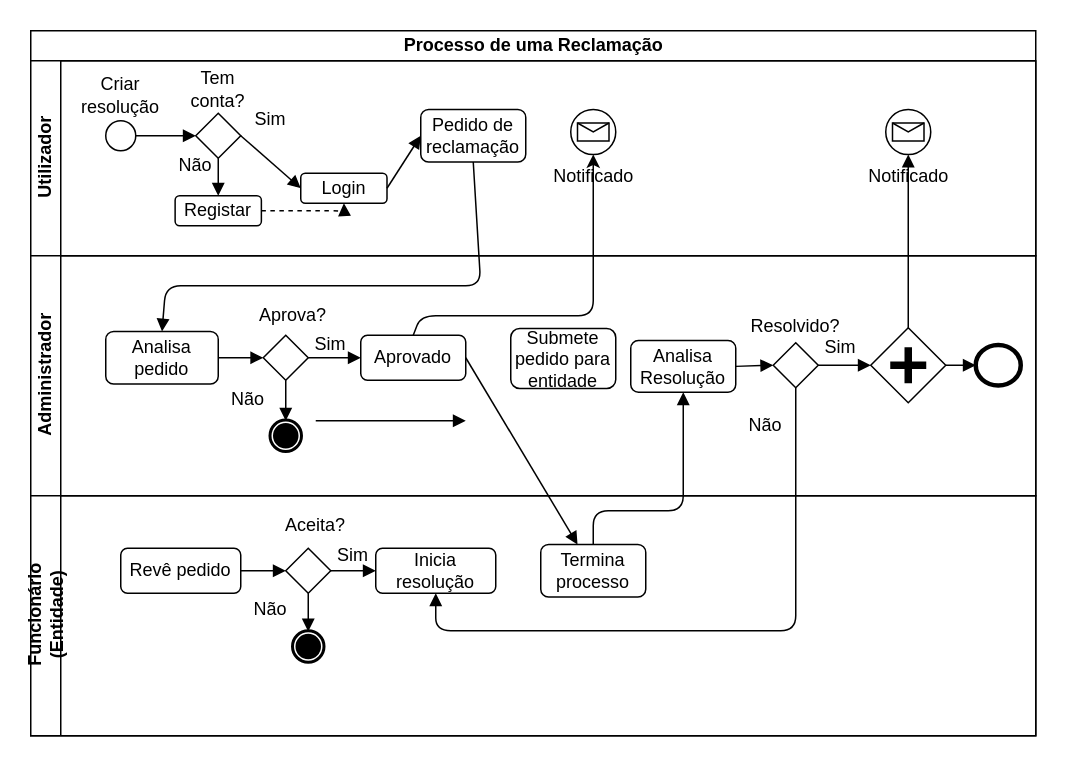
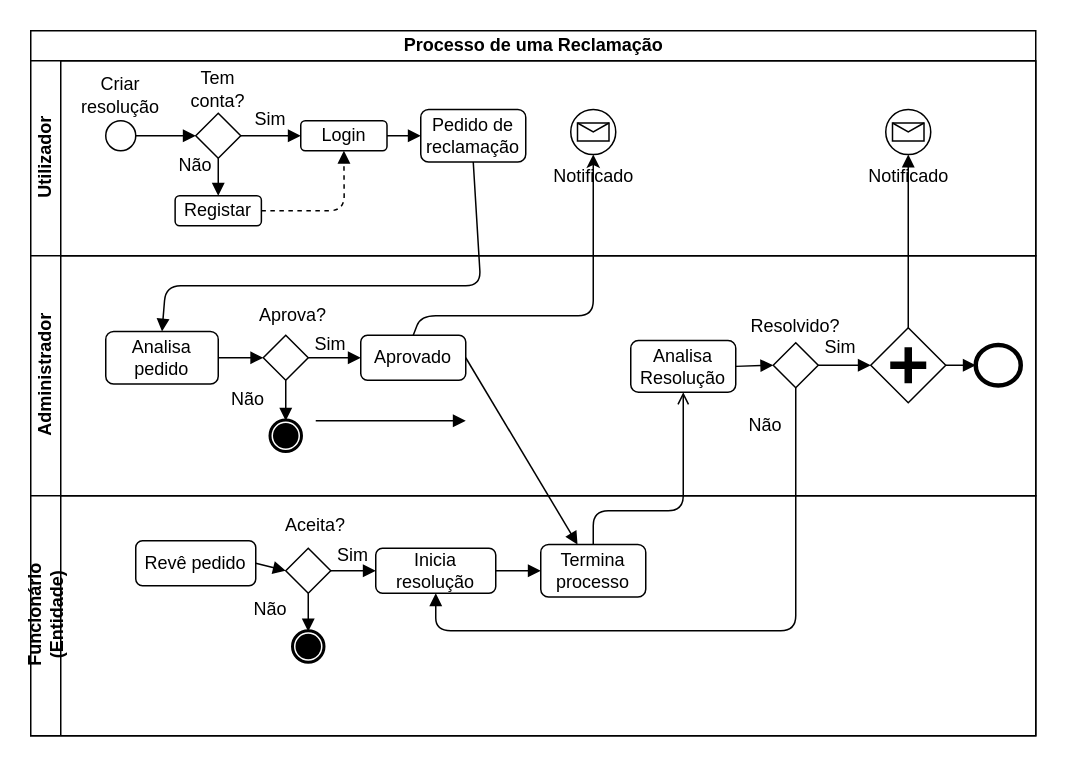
node "Login": moved (344, 188) -> (344, 136)
node "Submete pedido para entidade": removed
edge "Termina processo" -> "Analisa Resolução": arrowhead block -> open
node "Revê pedido": moved (181, 571) -> (196, 563)
edge "Inicia resolução" -> "Termina processo": added
